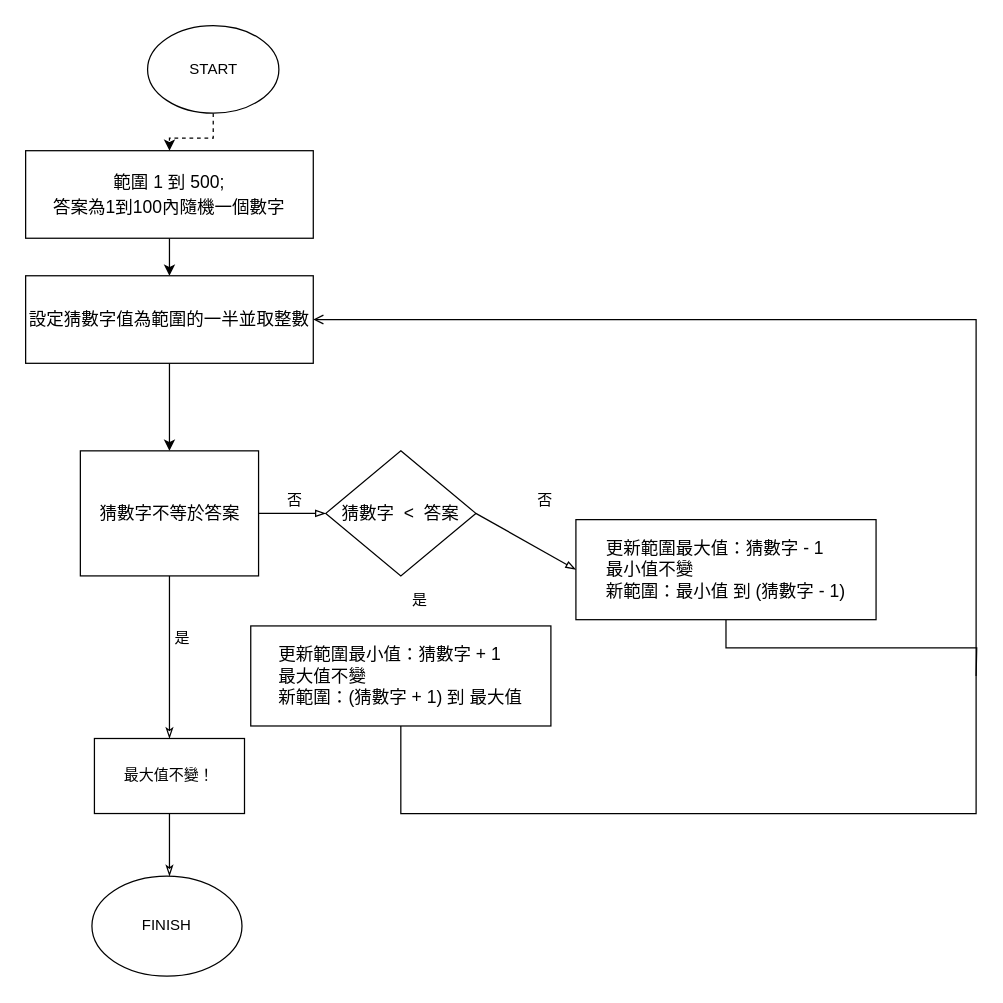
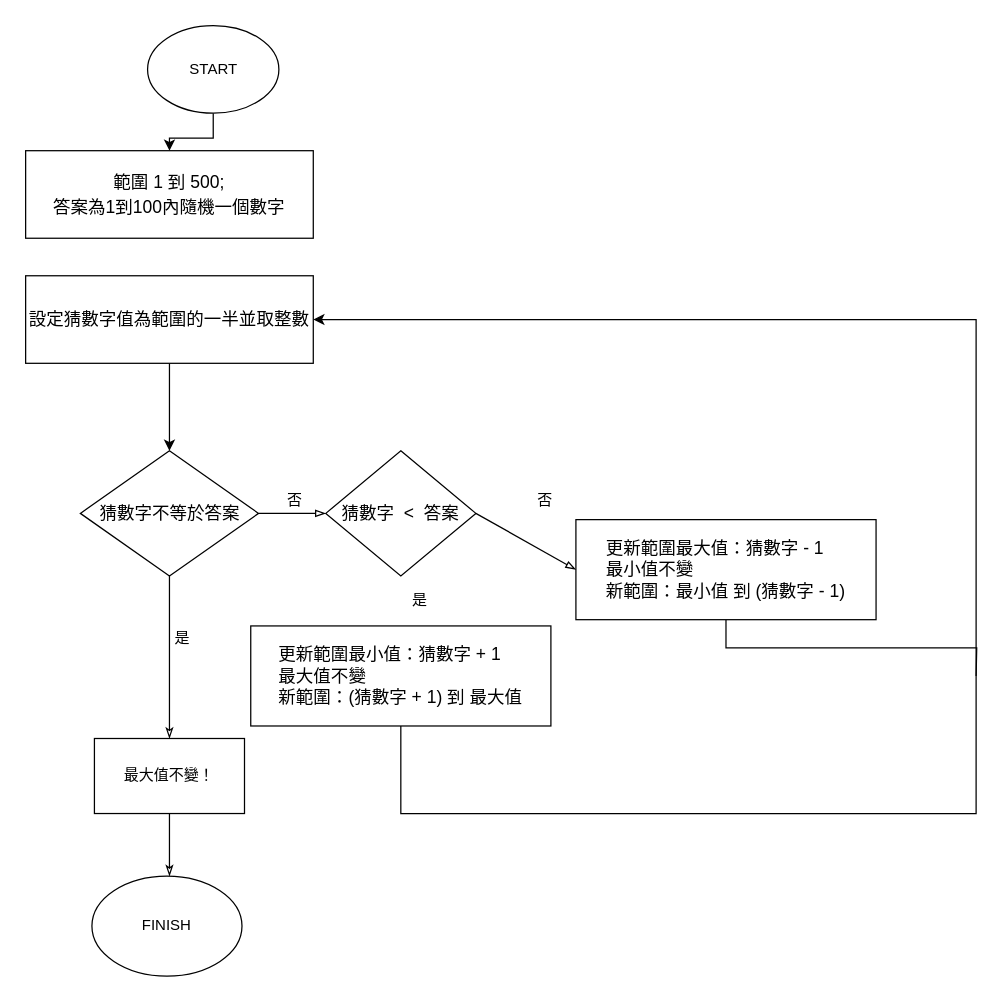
edge "START" -> "範圍 1 到 500; 答案為1到100內隨機一個數字": style dashed -> solid
edge "範圍 1 到 500; 答案為1到100內隨機一個數字" -> "設定猜數字值為範圍的一半並取整數": removed
edge "更新範圍最小值：猜數字 + 1 最大值不變 新範圍：(猜數字 + 1) 到 最大值" -> "設定猜數字值為範圍的一半並取整數": arrowhead open -> classic
node "猜數字不等於答案": shape rectangle -> diamond
